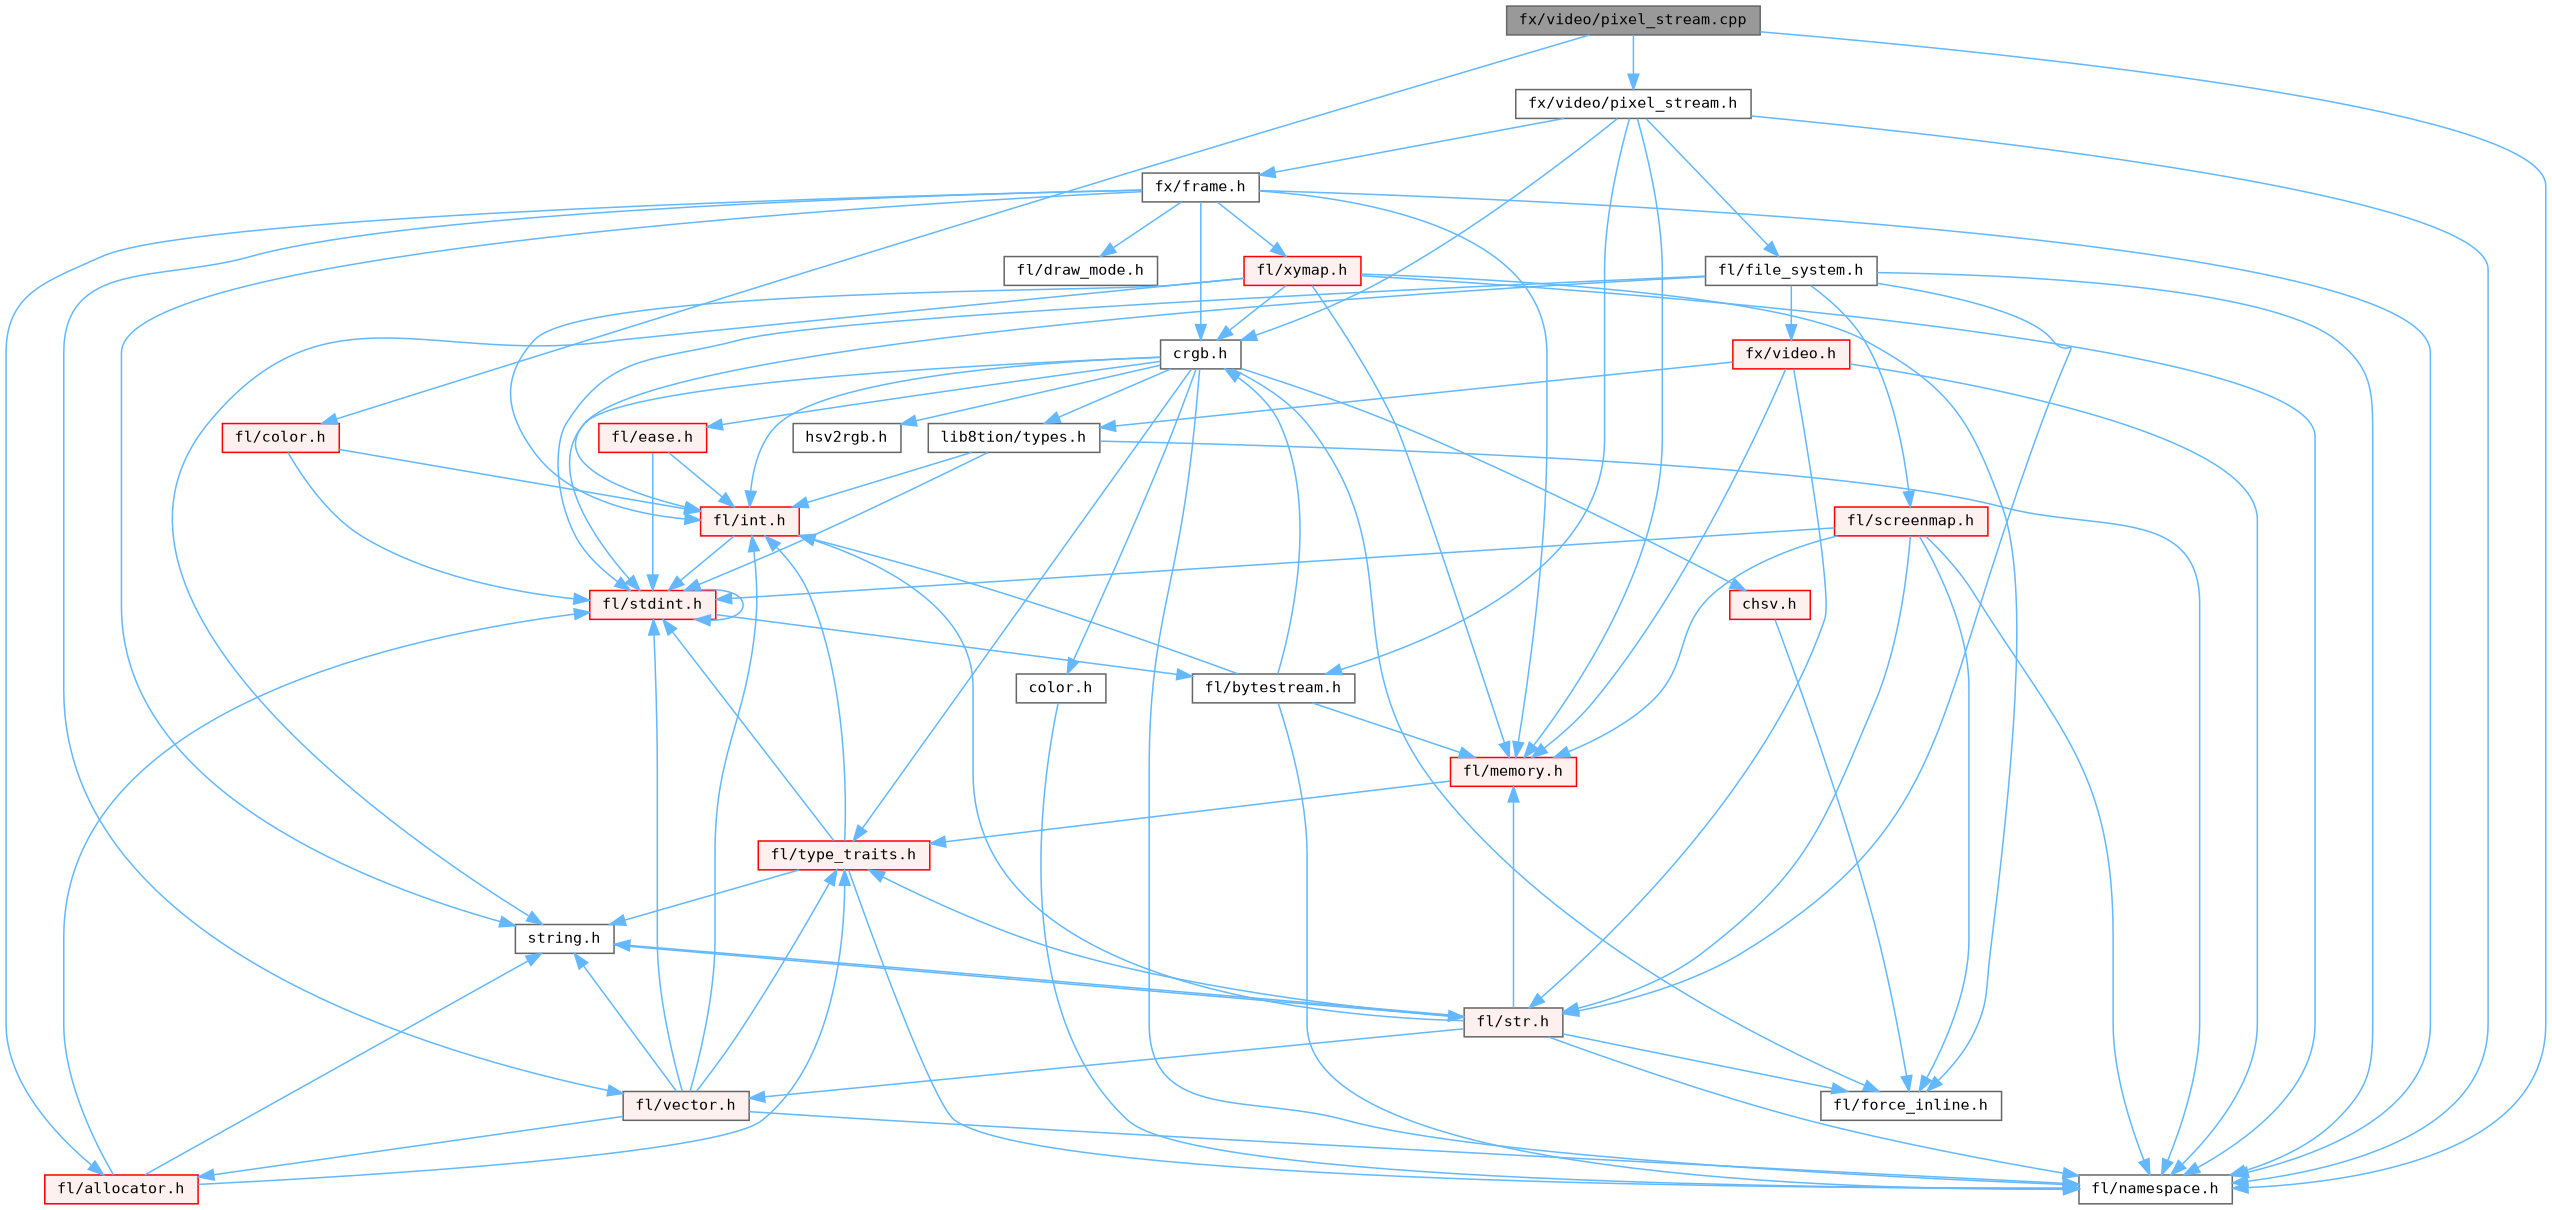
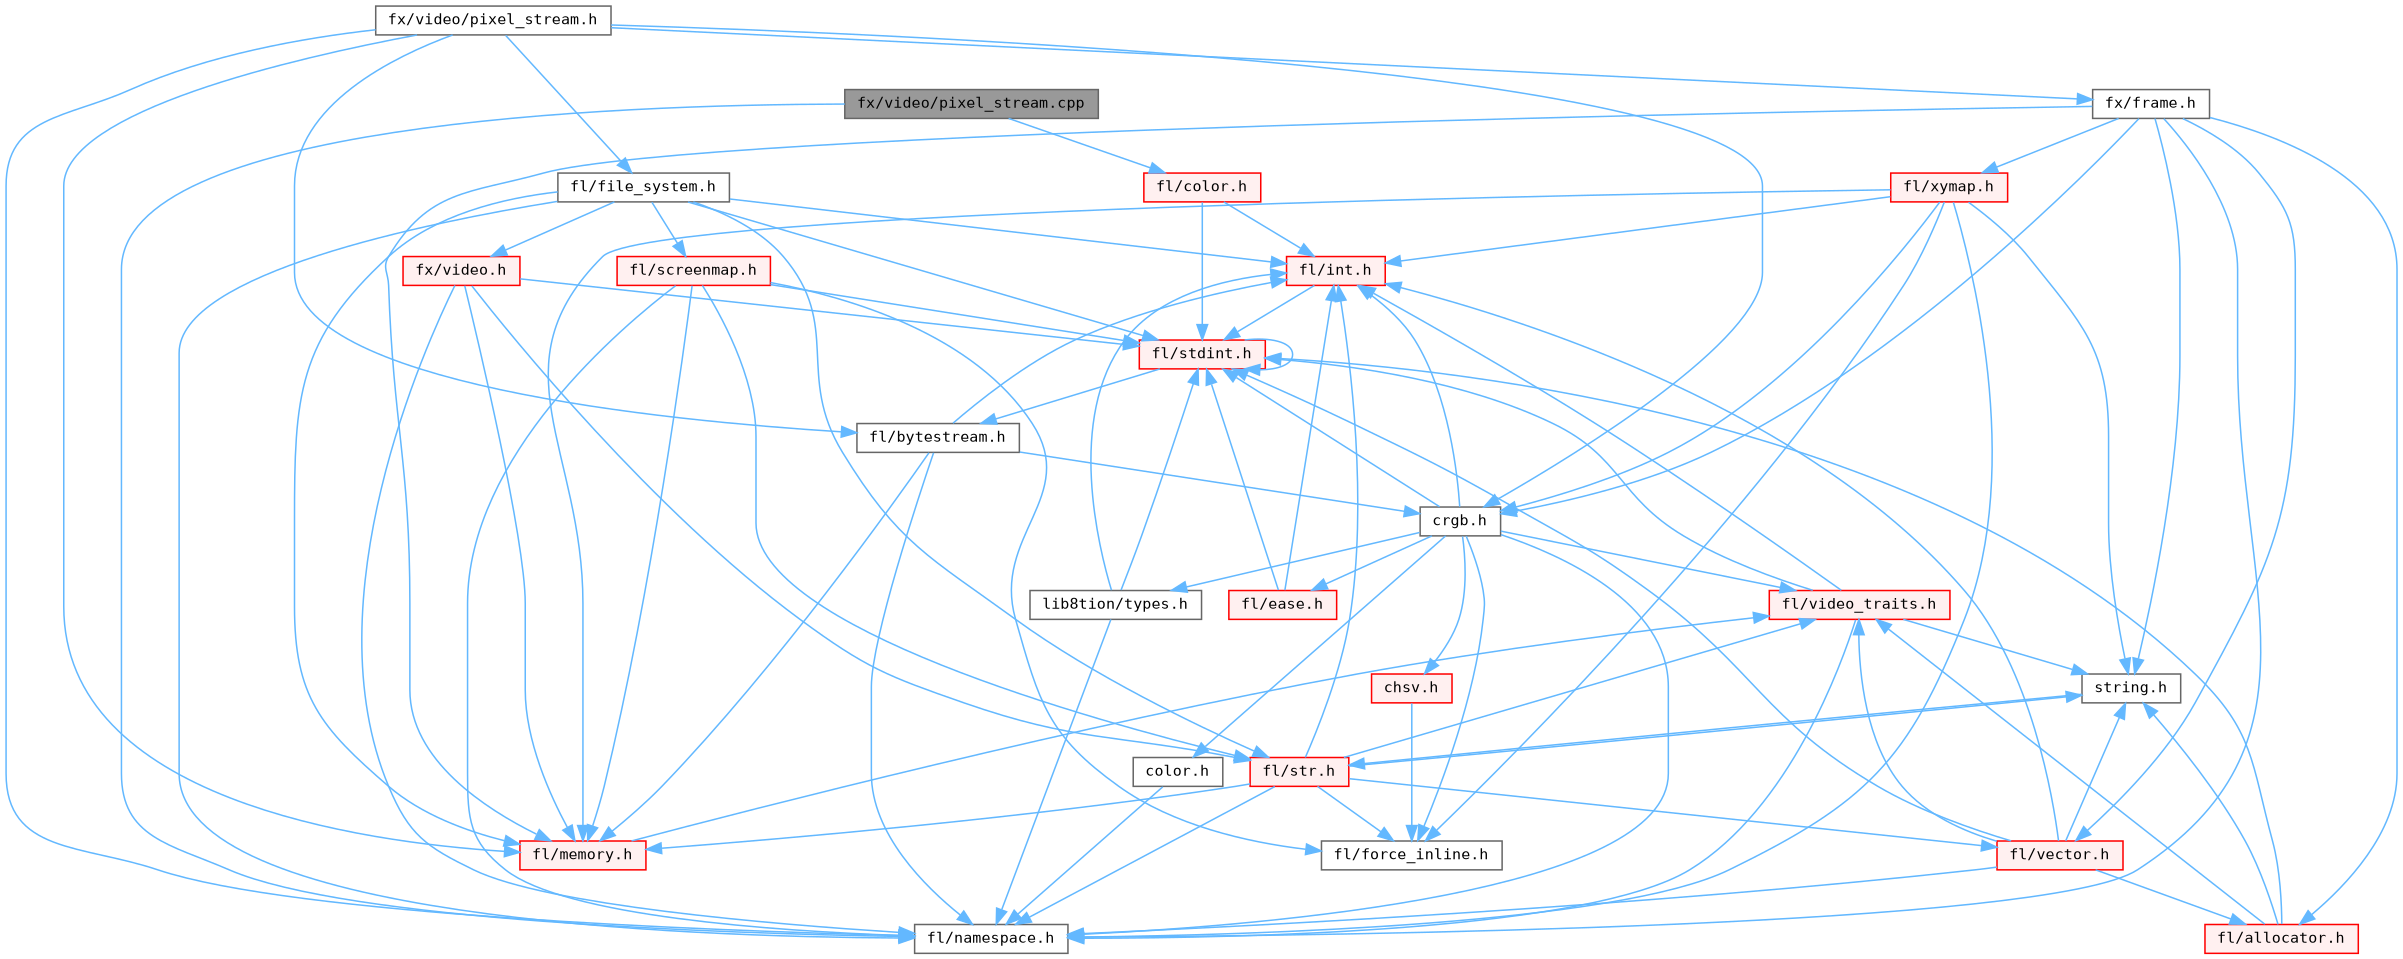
edge "fx/video/pixel_stream.cpp" -> "fx/video/pixel_stream.h": removed
node "fl/draw_mode.h": removed
edge "fx/video.h" -> "lib8tion/types.h": now "fx/video.h" -> "fl/stdint.h"
node "hsv2rgb.h": removed
edge "fl/file_system.h" -> "fl/memory.h": added
node "fl/type_traits.h": label "fl/type_traits.h" -> "fl/video_traits.h"
node "fl/str.h": color grey40 -> red
node "fl/vector.h": color grey40 -> red
